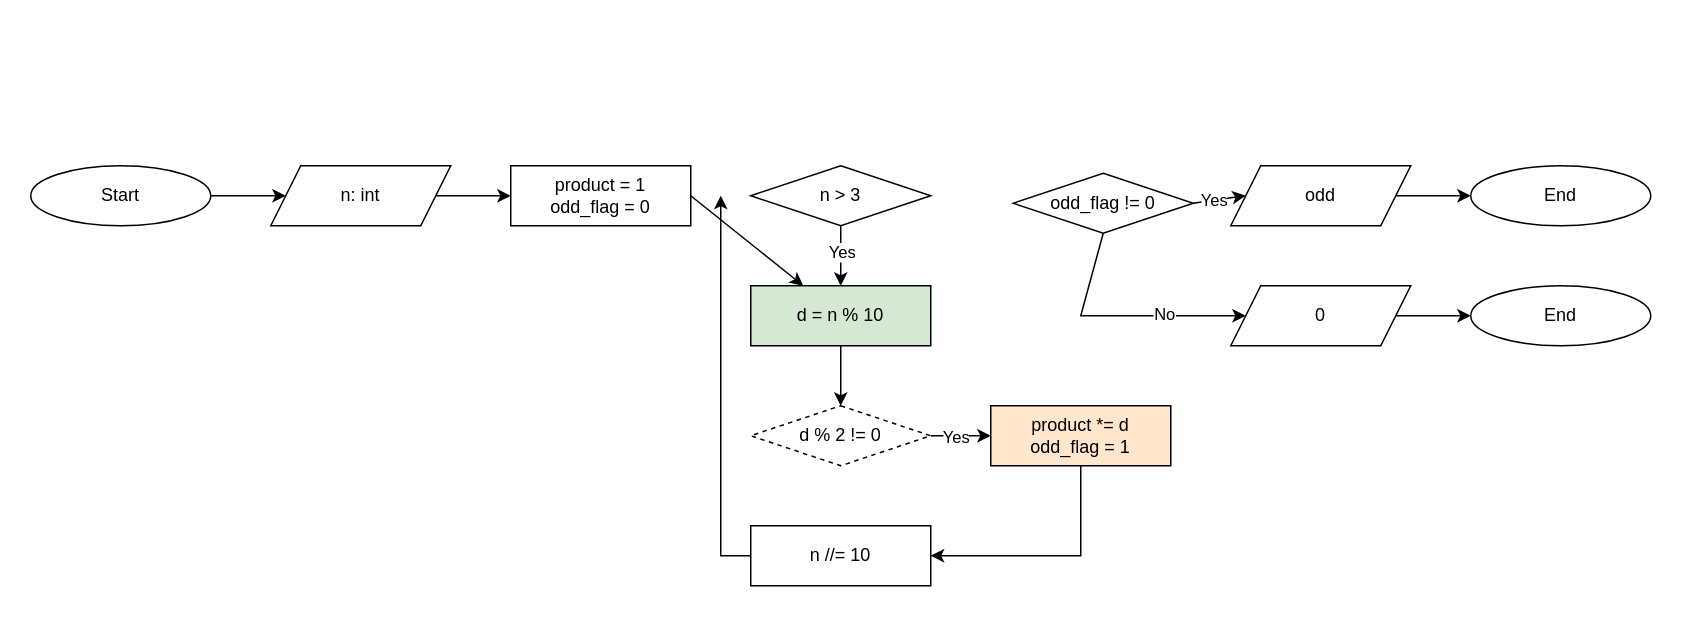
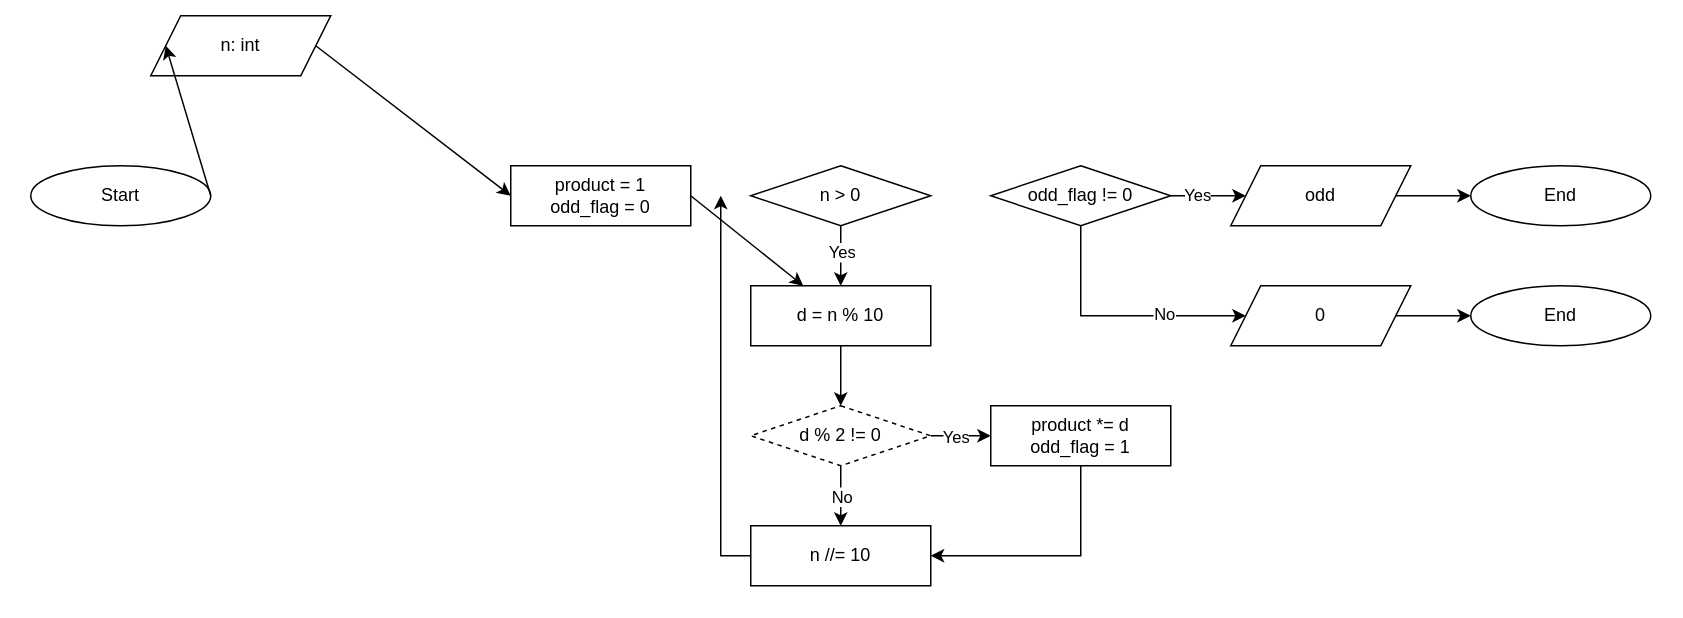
node "n: int": moved (361, 196) -> (241, 46)
node "n > 3": label "n > 3" -> "n > 0"
node "odd_flag != 0": moved (1103, 203) -> (1081, 196)
node "d = n % 10": fillcolor #d5e8d4 -> #ffffff
node "product *= d odd_flag = 1": fillcolor #ffe6cc -> #ffffff
edge "d % 2 != 0" -> "n //= 10": added, label "No"
